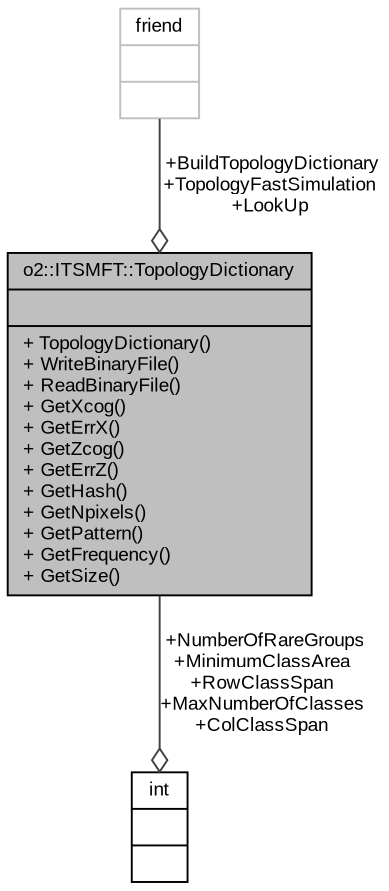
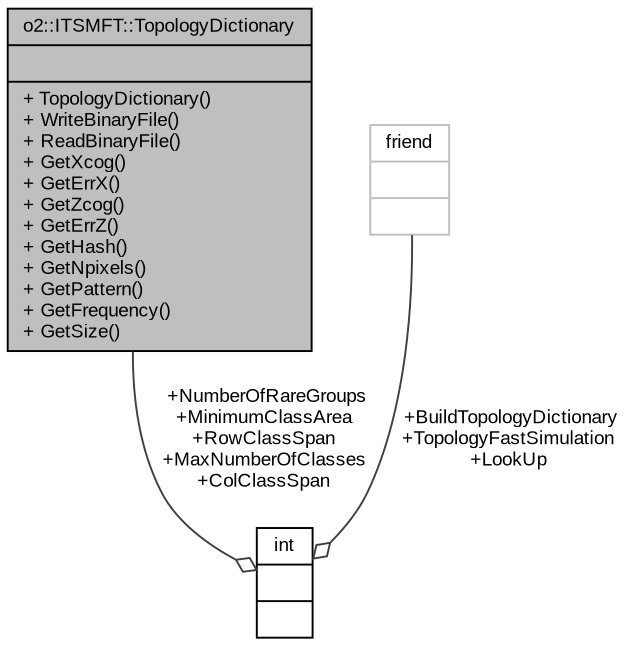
edge "friend" -> "o2::ITSMFT::TopologyDictionary": now "friend" -> "int"
